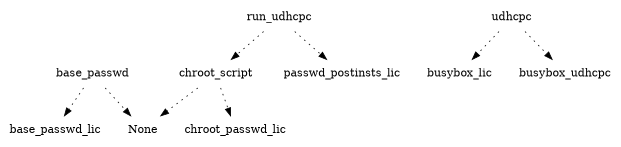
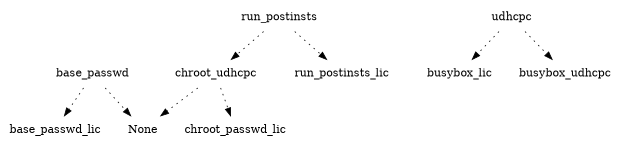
node "run_udhcpc": label "run_udhcpc" -> "run_postinsts"
node "chroot_script": label "chroot_script" -> "chroot_udhcpc"
node "passwd_postinsts_lic": label "passwd_postinsts_lic" -> "run_postinsts_lic"
